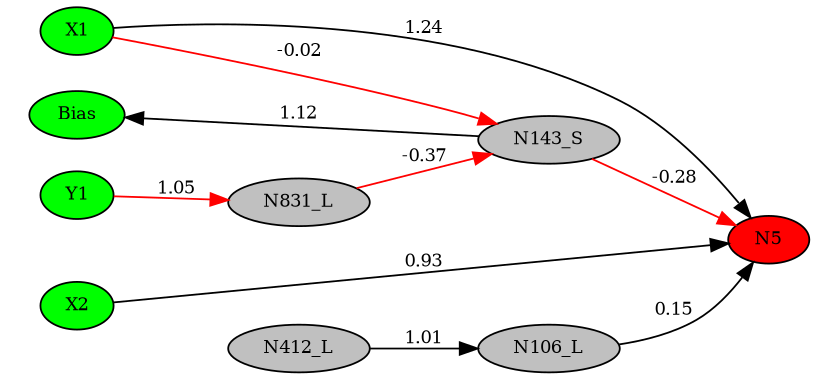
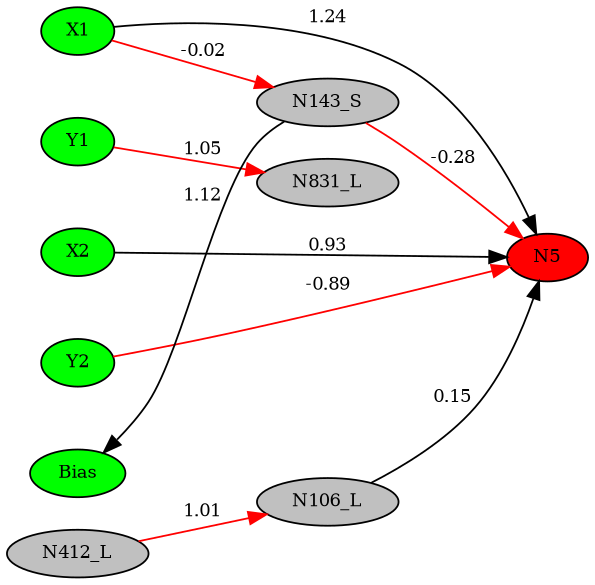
edge "N831_L" -> "N143_S": removed, label "-0.37"
edge "N412_L" -> "N106_L": color black -> red
node "Y2": added
